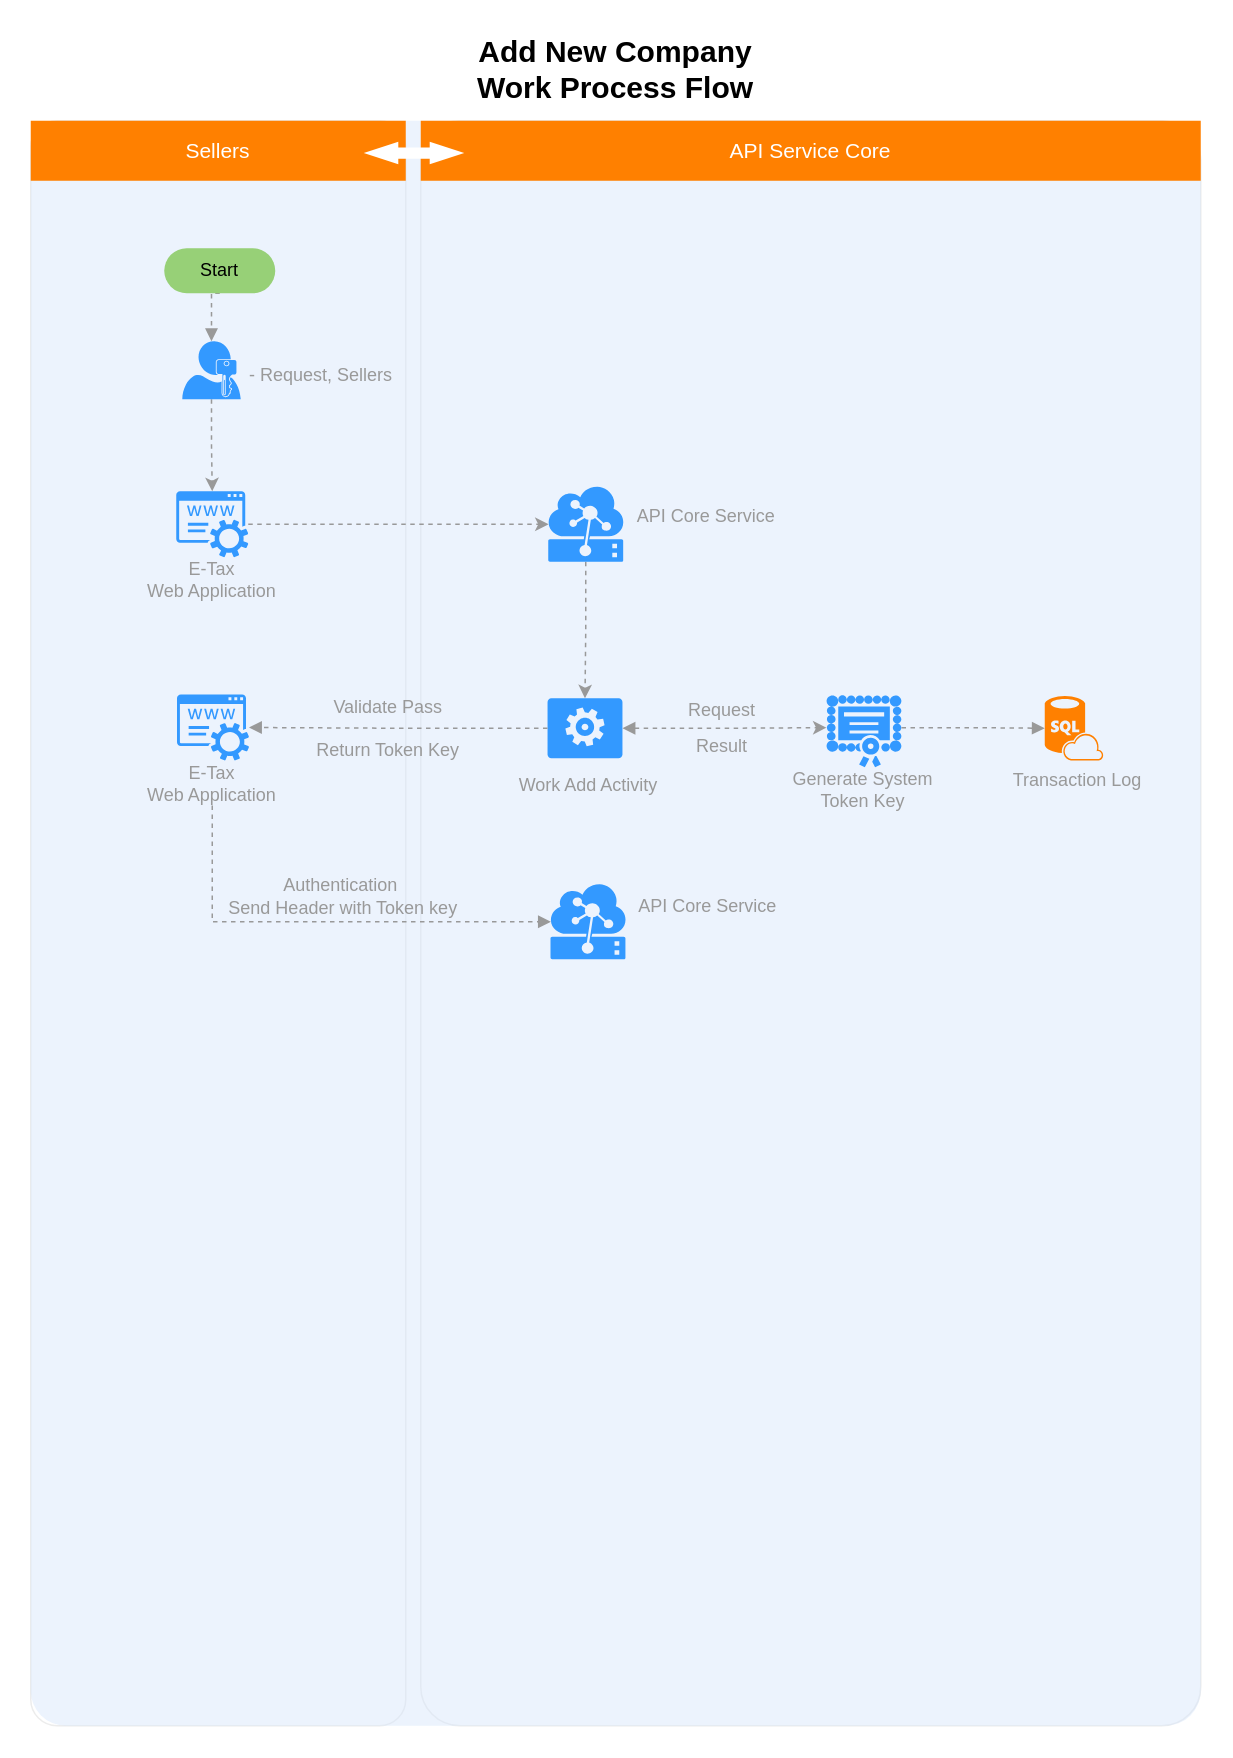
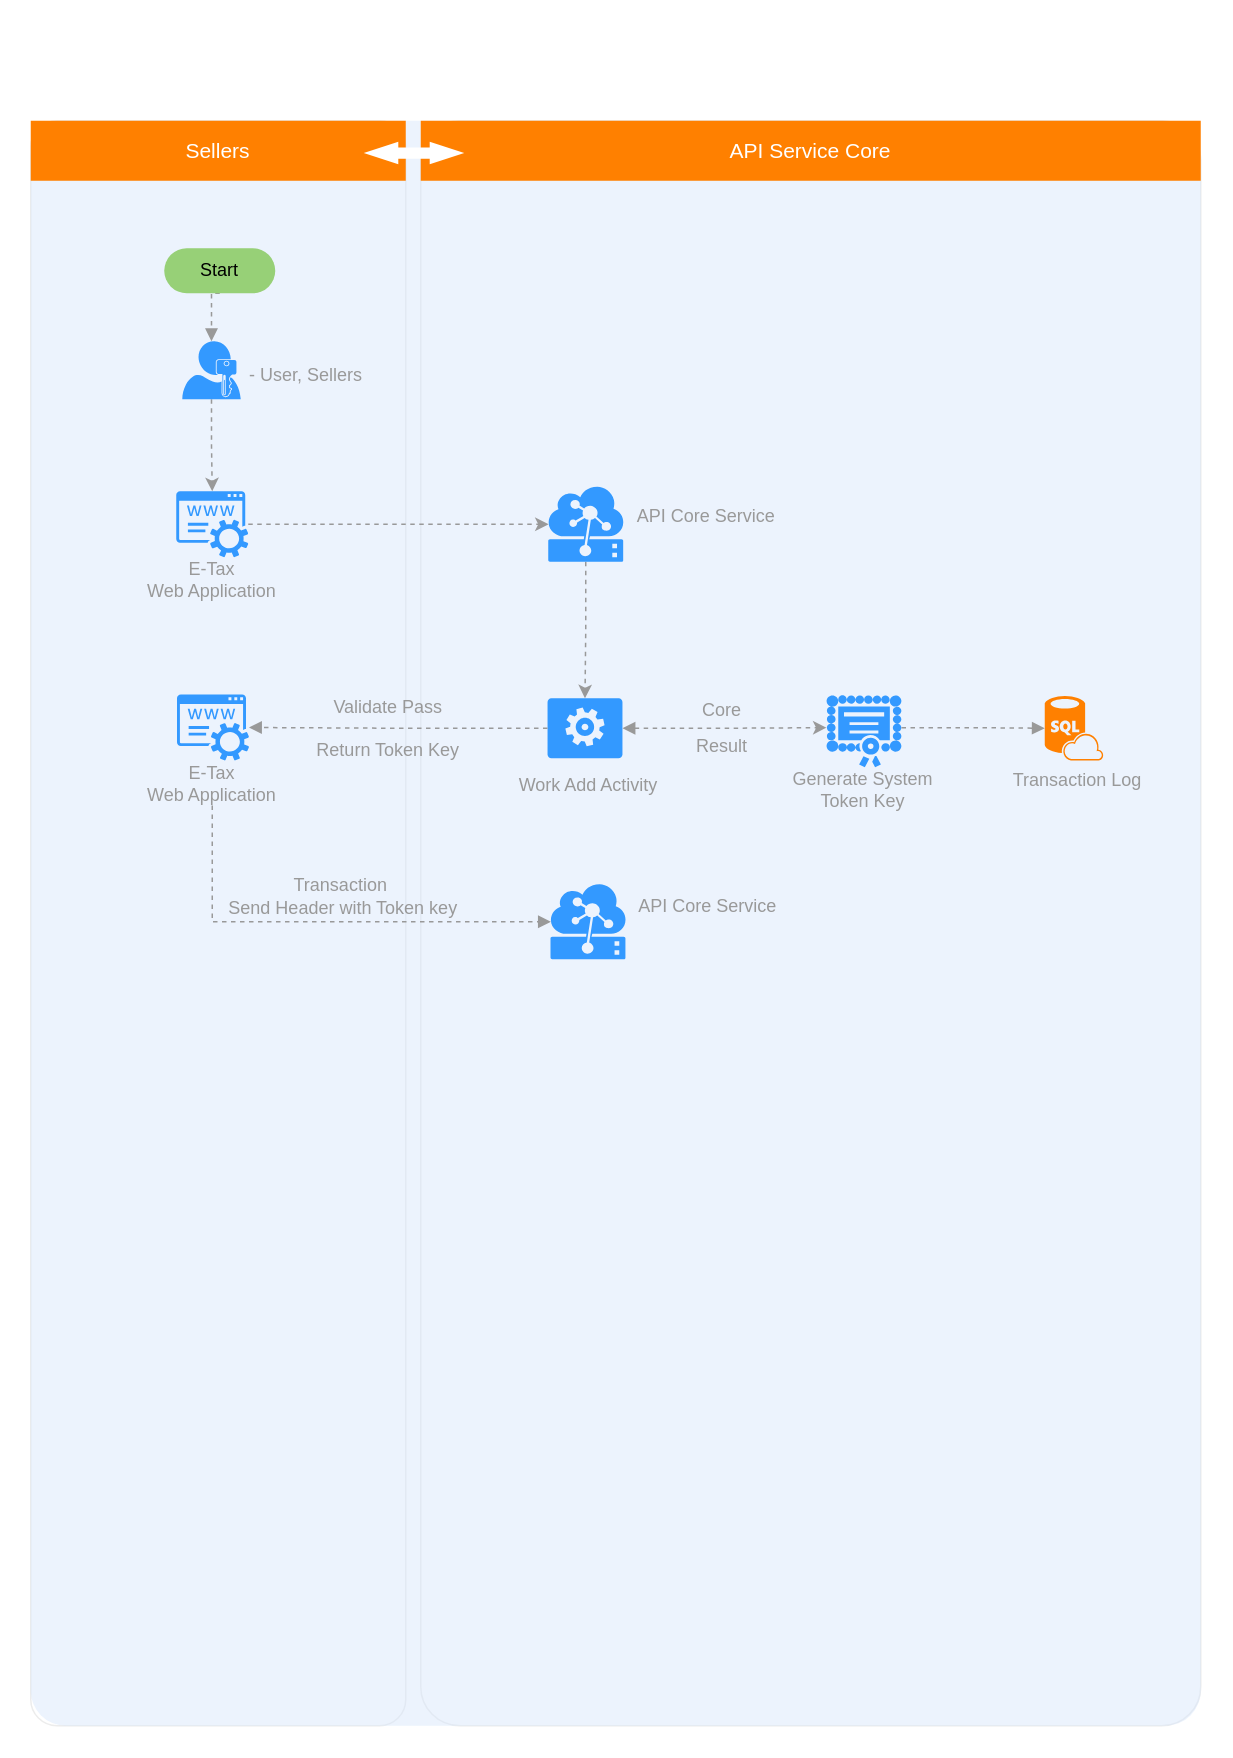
node "Add New Company Work Process Flow": removed
node "- Request, Sellers": label "- Request, Sellers" -> "- User, Sellers"
node "Request": label "Request" -> "Core"
node "Authentication Send Header with Token key": label "Authentication Send Header with Token key" -> "Transaction Send Header with Token key"
